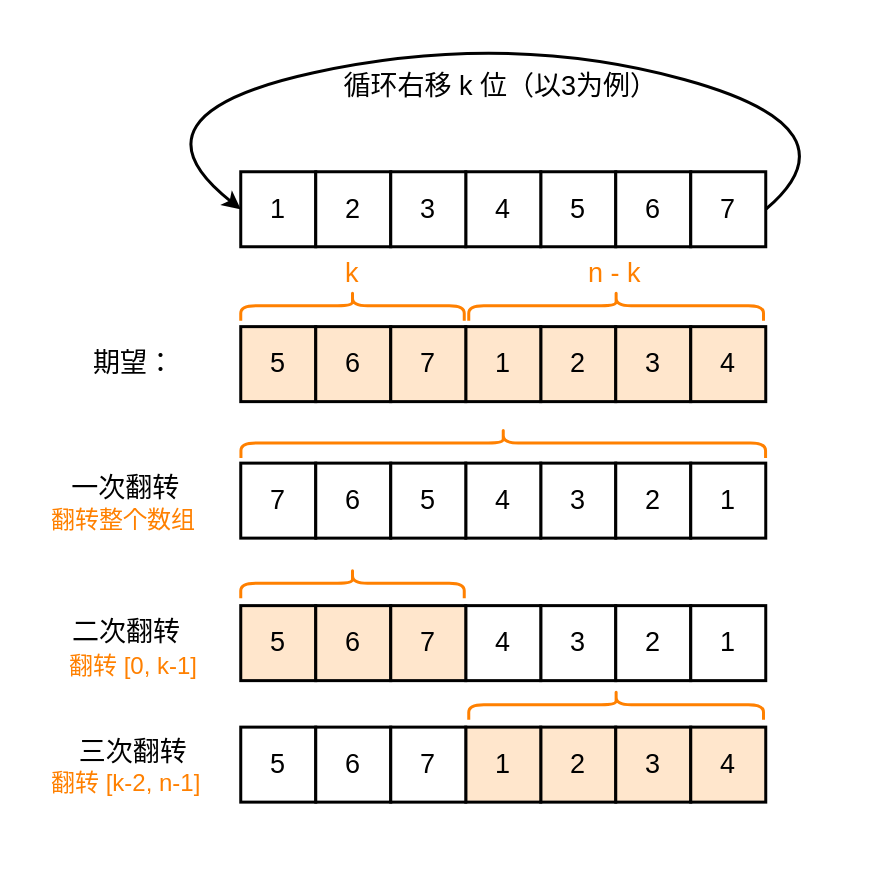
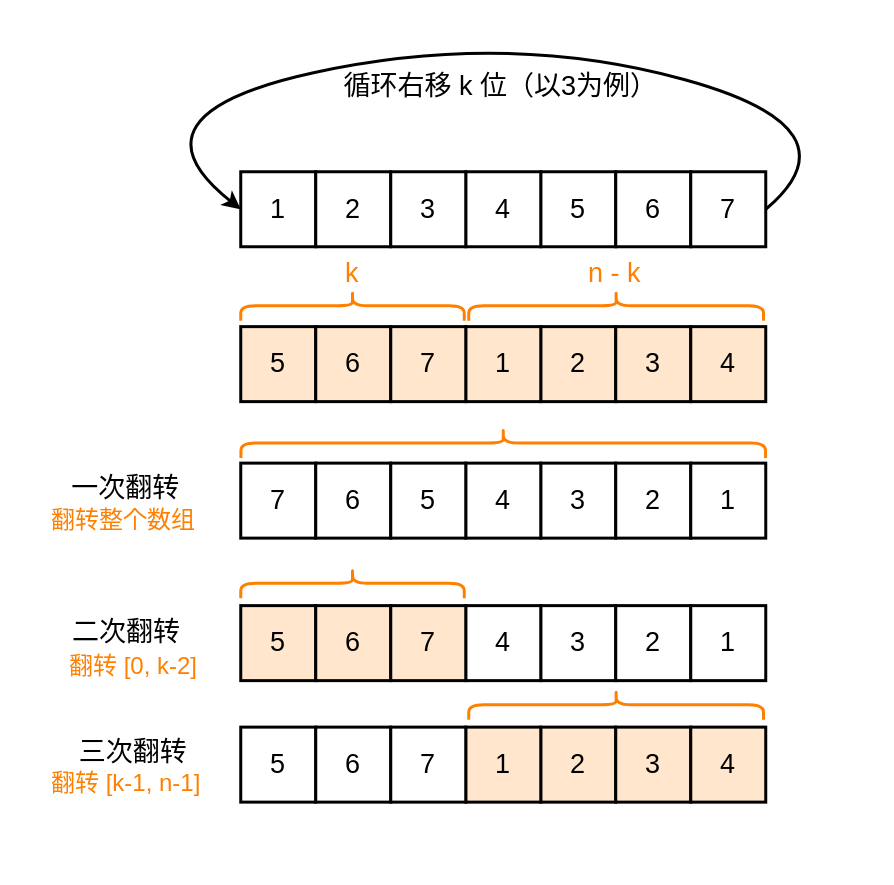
node "期望：": removed
node "翻转 [0, k-1]": label "翻转 [0, k-1]" -> "翻转 [0, k-2]"
node "翻转 [k-2, n-1]": label "翻转 [k-2, n-1]" -> "翻转 [k-1, n-1]"
